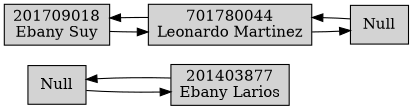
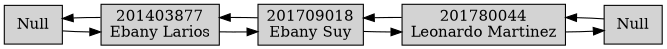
edge "201709018 Ebany Suy" -> "201403877 Ebany Larios": added
node "701780044 Leonardo Martinez": label "701780044 Leonardo Martinez" -> "201780044 Leonardo Martinez"
edge "201403877 Ebany Larios" -> "201709018 Ebany Suy": added
